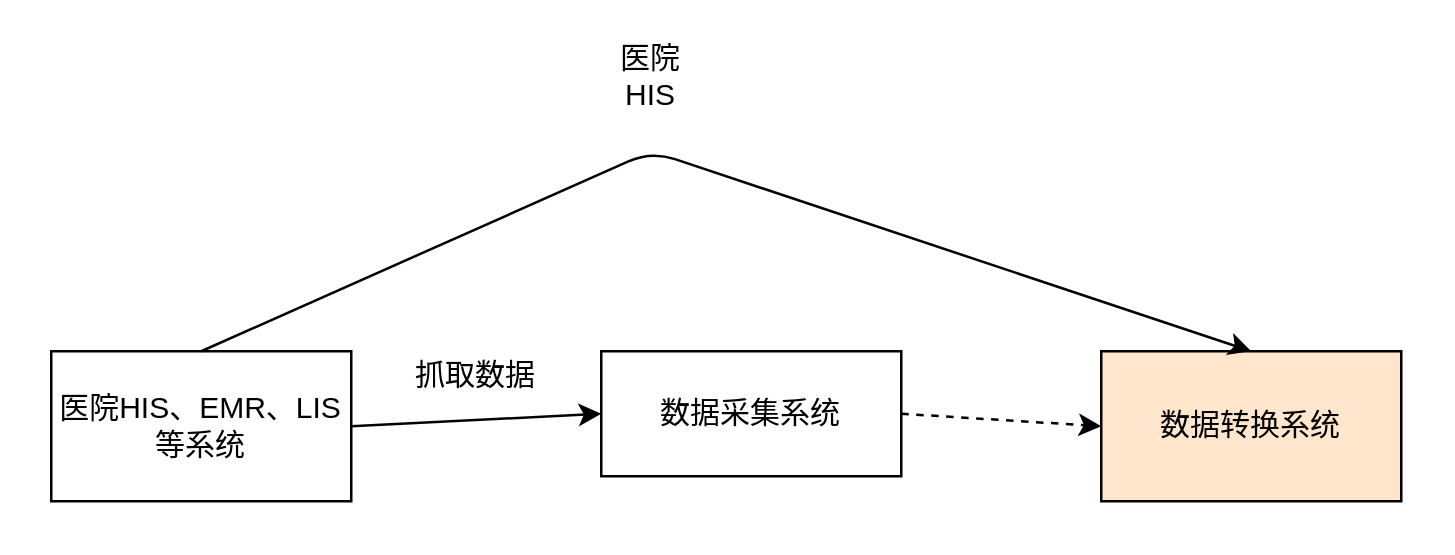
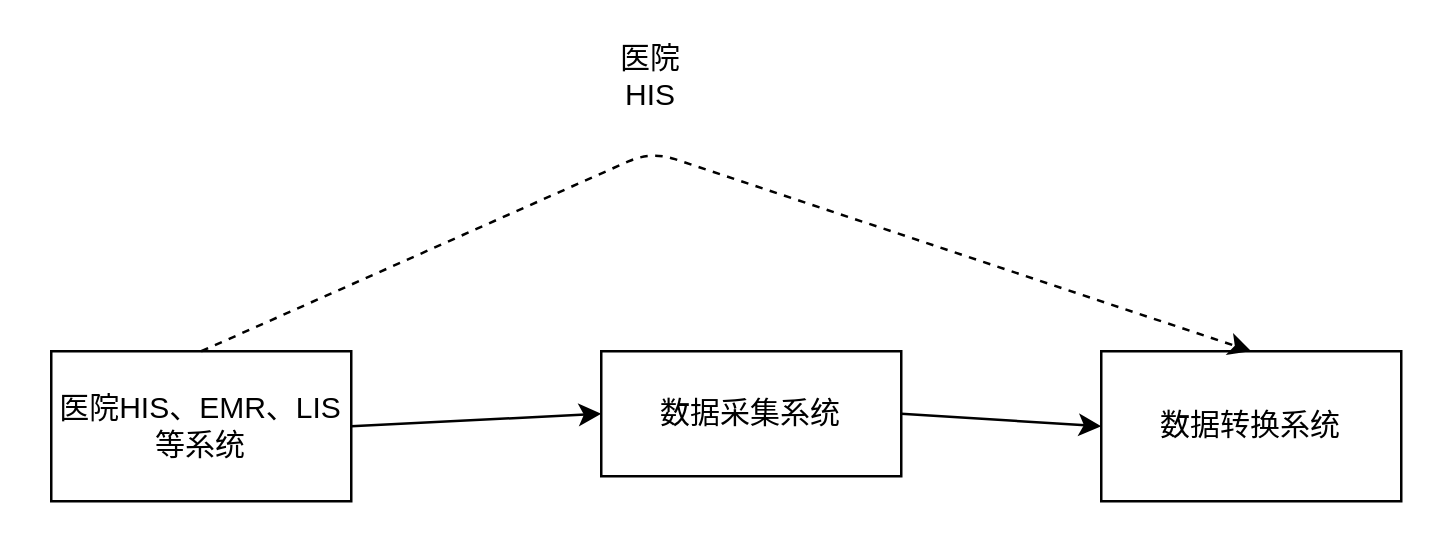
edge "医院HIS、EMR、LIS等系统" -> "数据转换系统": style solid -> dashed
node "抓取数据": removed
edge "数据采集系统" -> "数据转换系统": style dashed -> solid
node "数据转换系统": fillcolor #ffe6cc -> #ffffff
